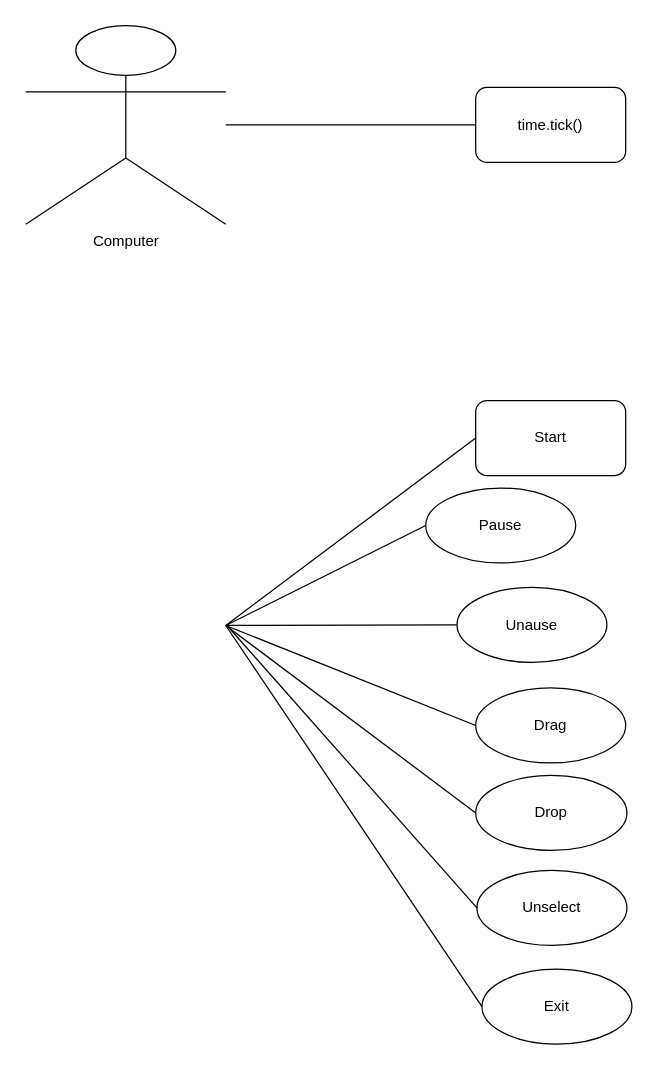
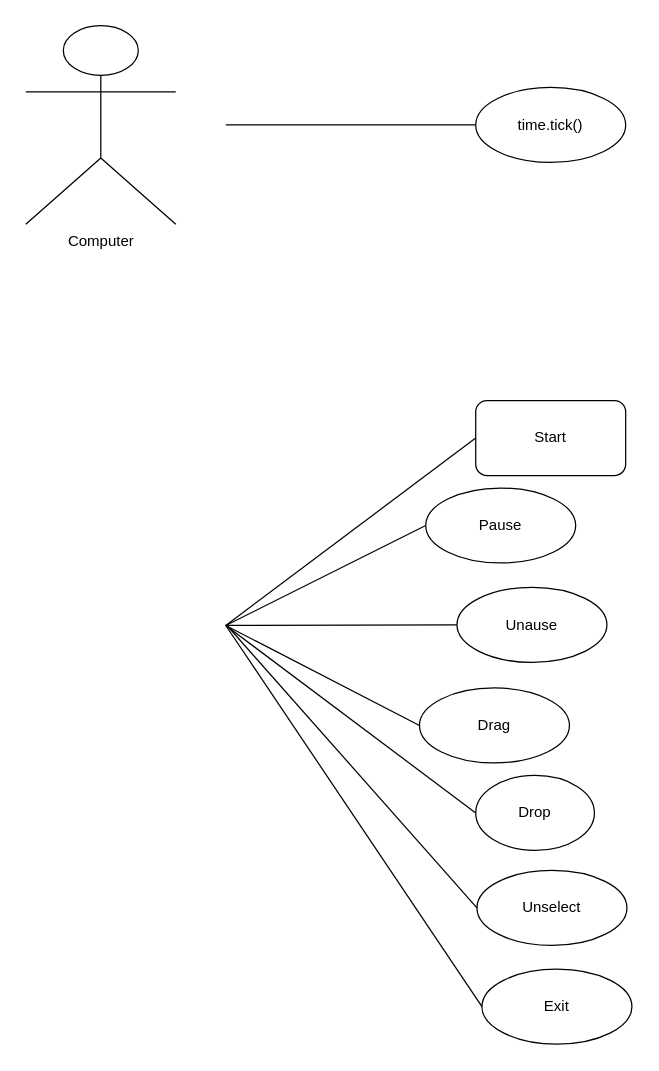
node "Computer": size 200x199 -> 150x199
node "time.tick()": shape rounded rectangle -> ellipse
node "Drag": moved (551, 726) -> (494, 726)
node "Drop": size 151x75 -> 119x75
